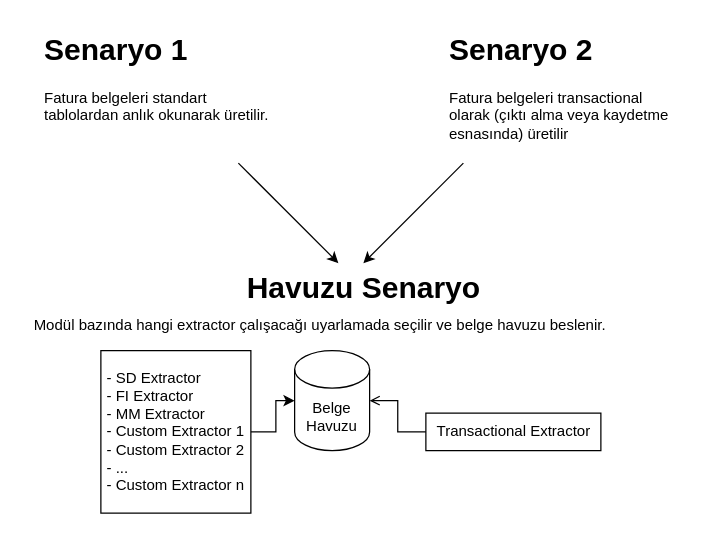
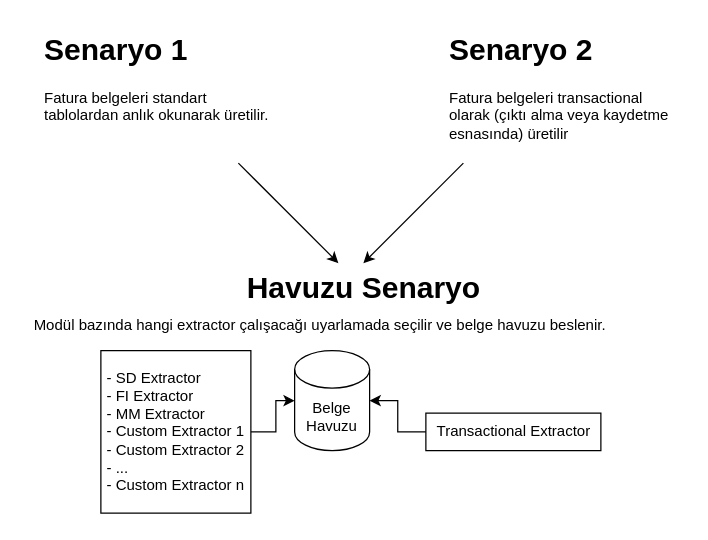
edge "Transactional Extractor" -> "Belge Havuzu": arrowhead open -> classic
